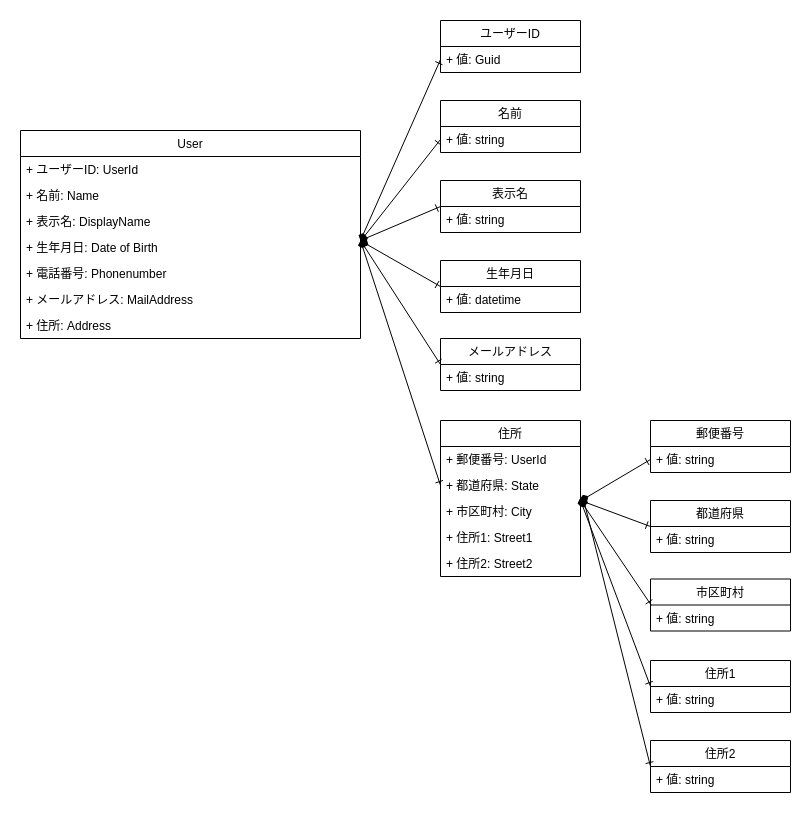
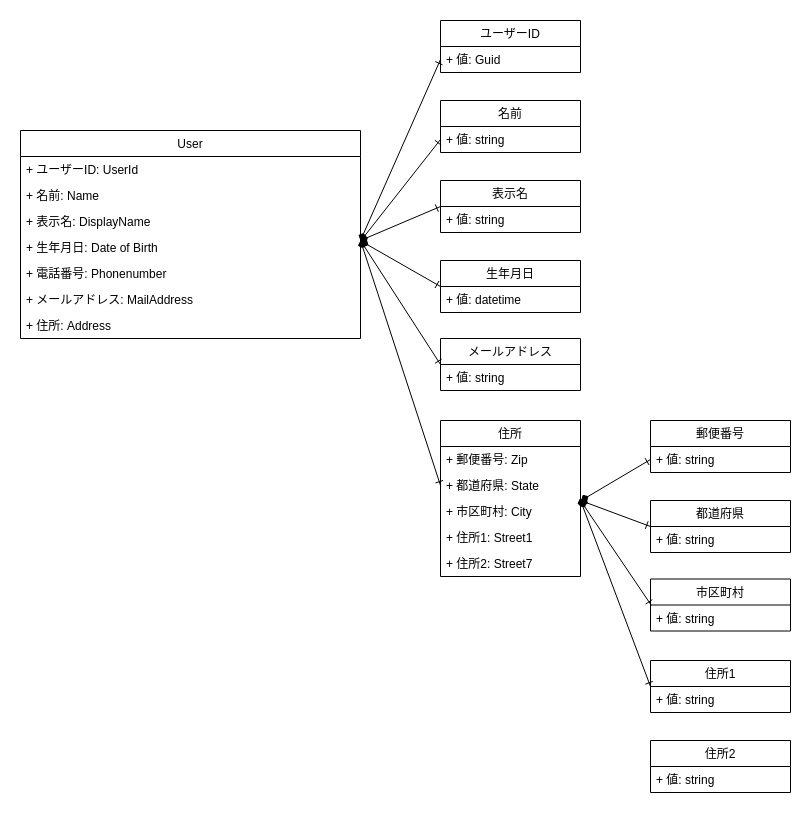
node "+ 郵便番号: UserId": label "+ 郵便番号: UserId" -> "+ 郵便番号: Zip"
node "+ 住所2: Street2": label "+ 住所2: Street2" -> "+ 住所2: Street7"
edge "+ 市区町村: City" -- "住所2": removed
